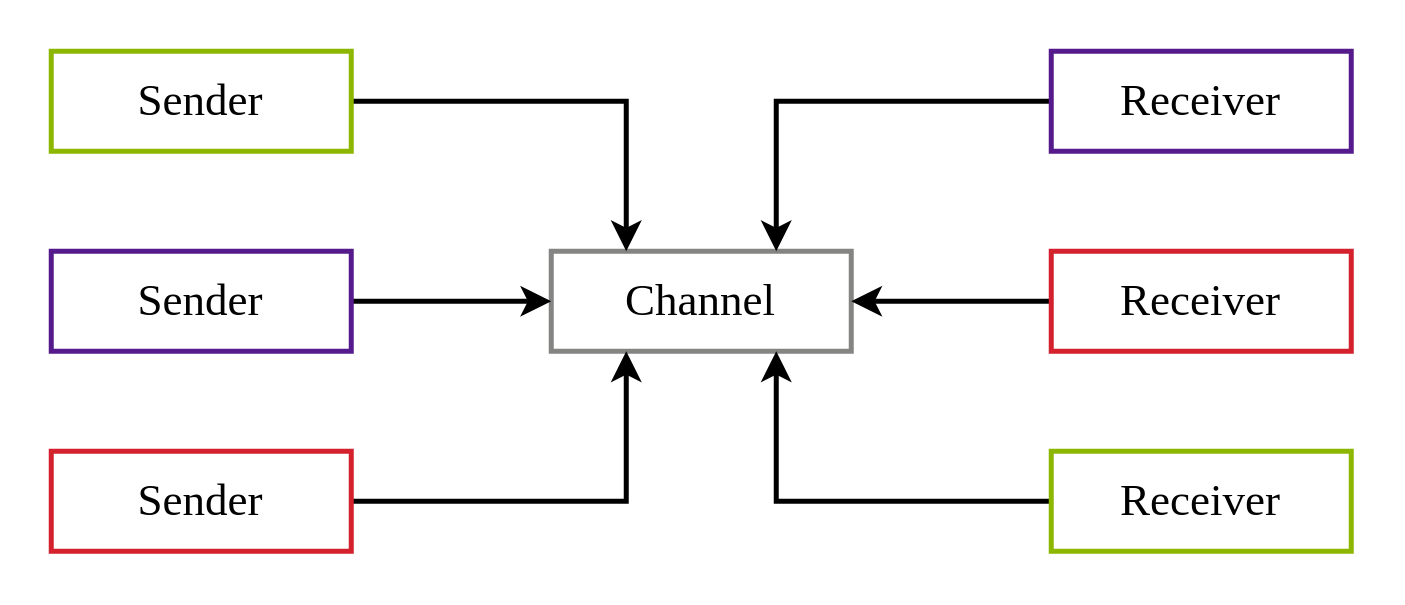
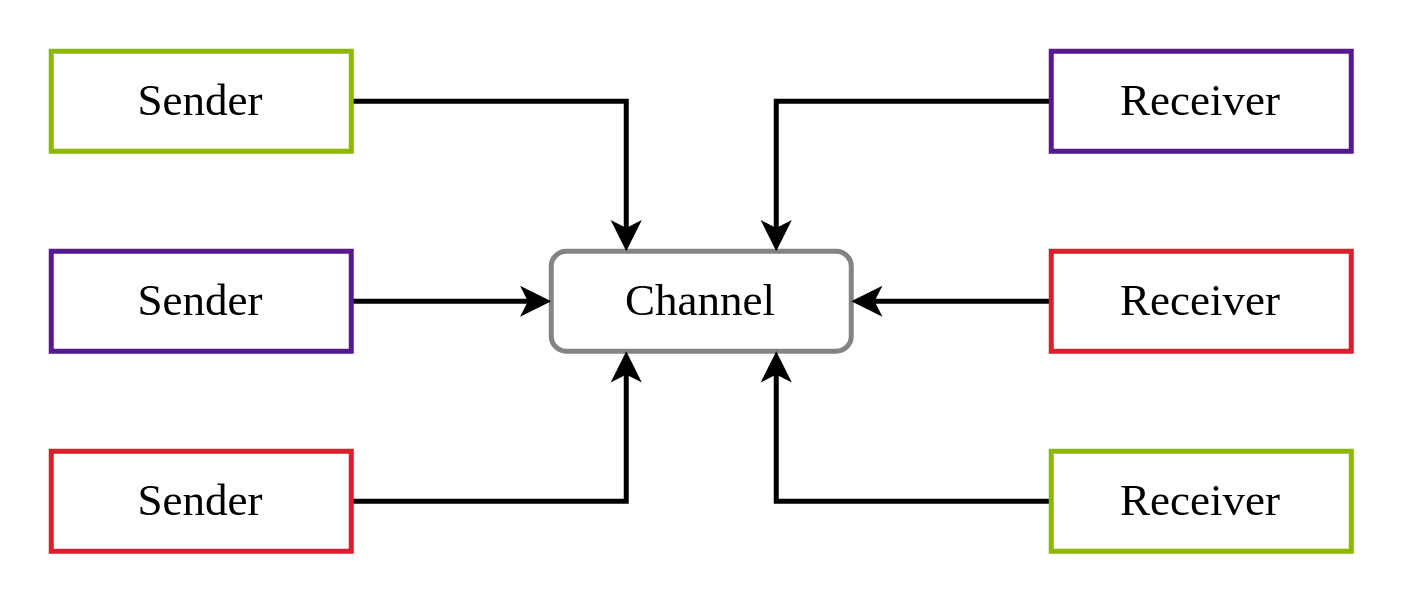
node "Channel": shape rectangle -> rounded rectangle
